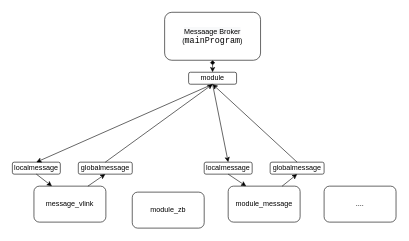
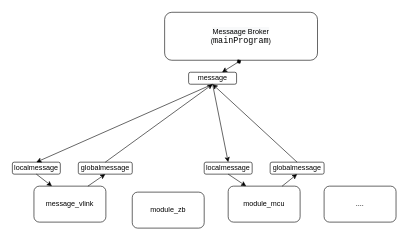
node "Messaage Broker(mainProgram)": size 96x48 -> 153x48
node "module": label "module" -> "message"
node "module_message": label "module_message" -> "module_mcu"
